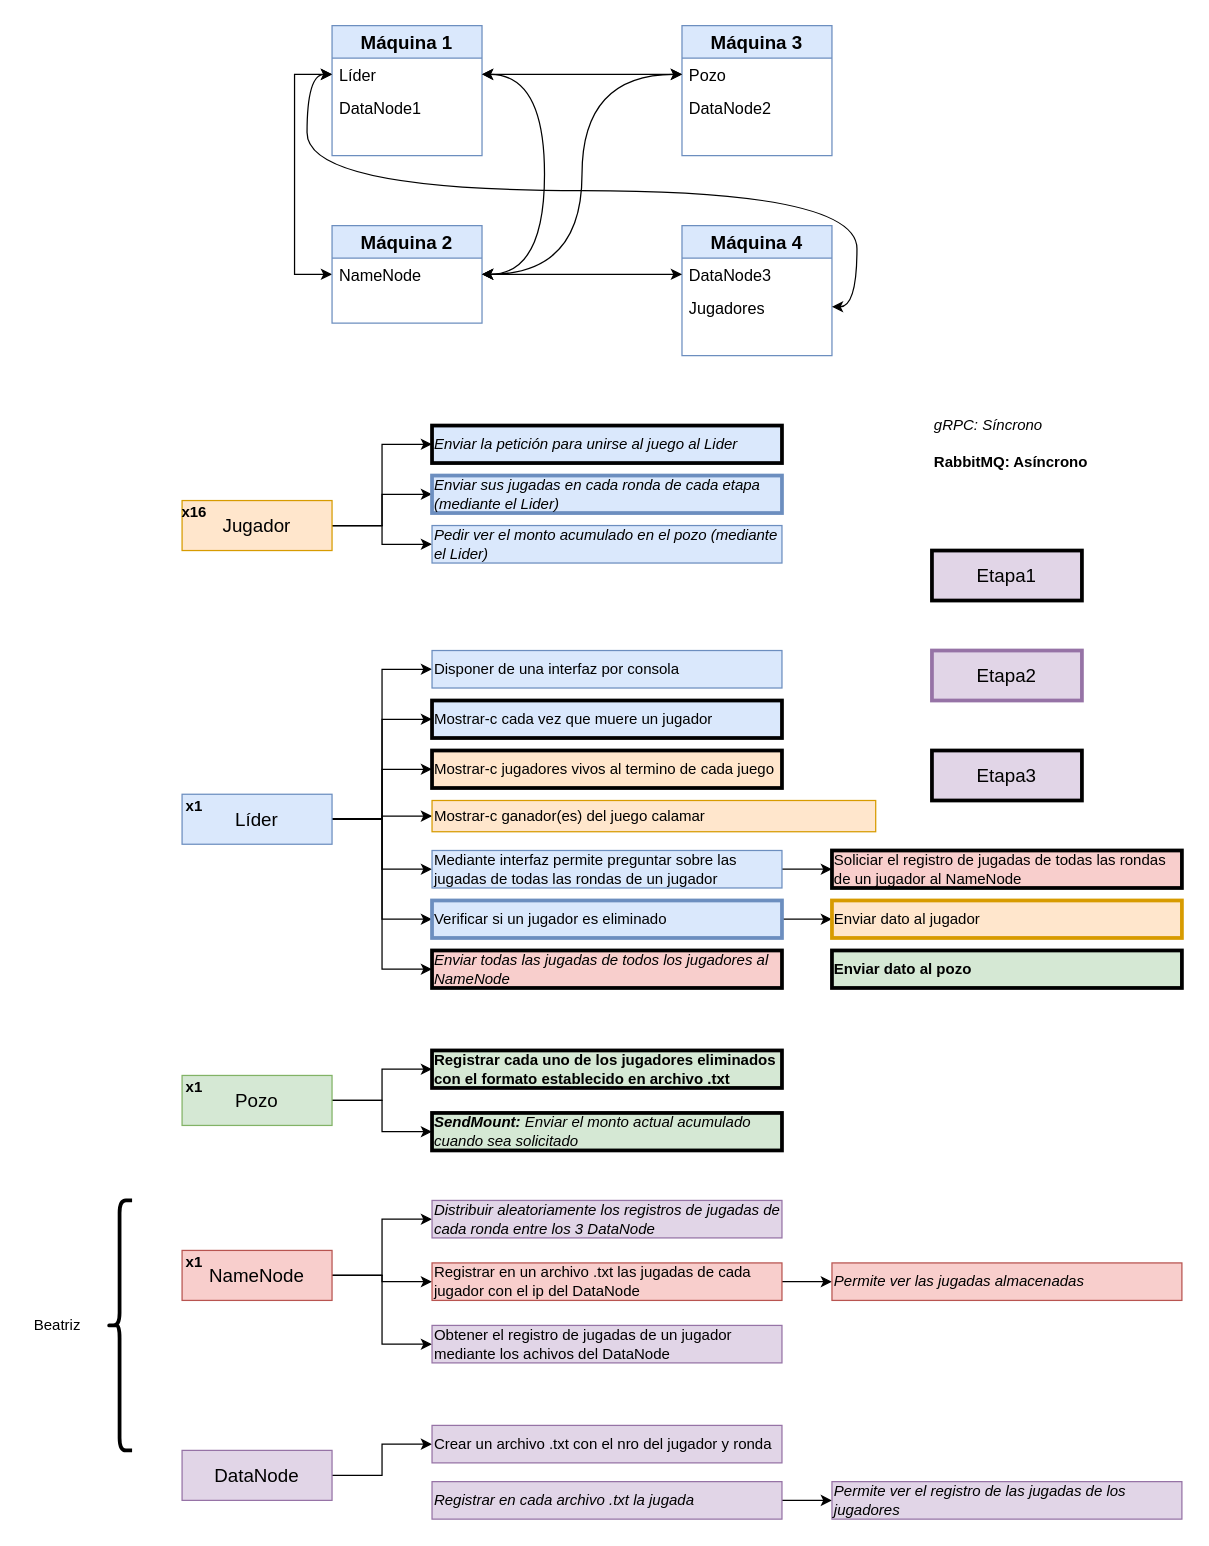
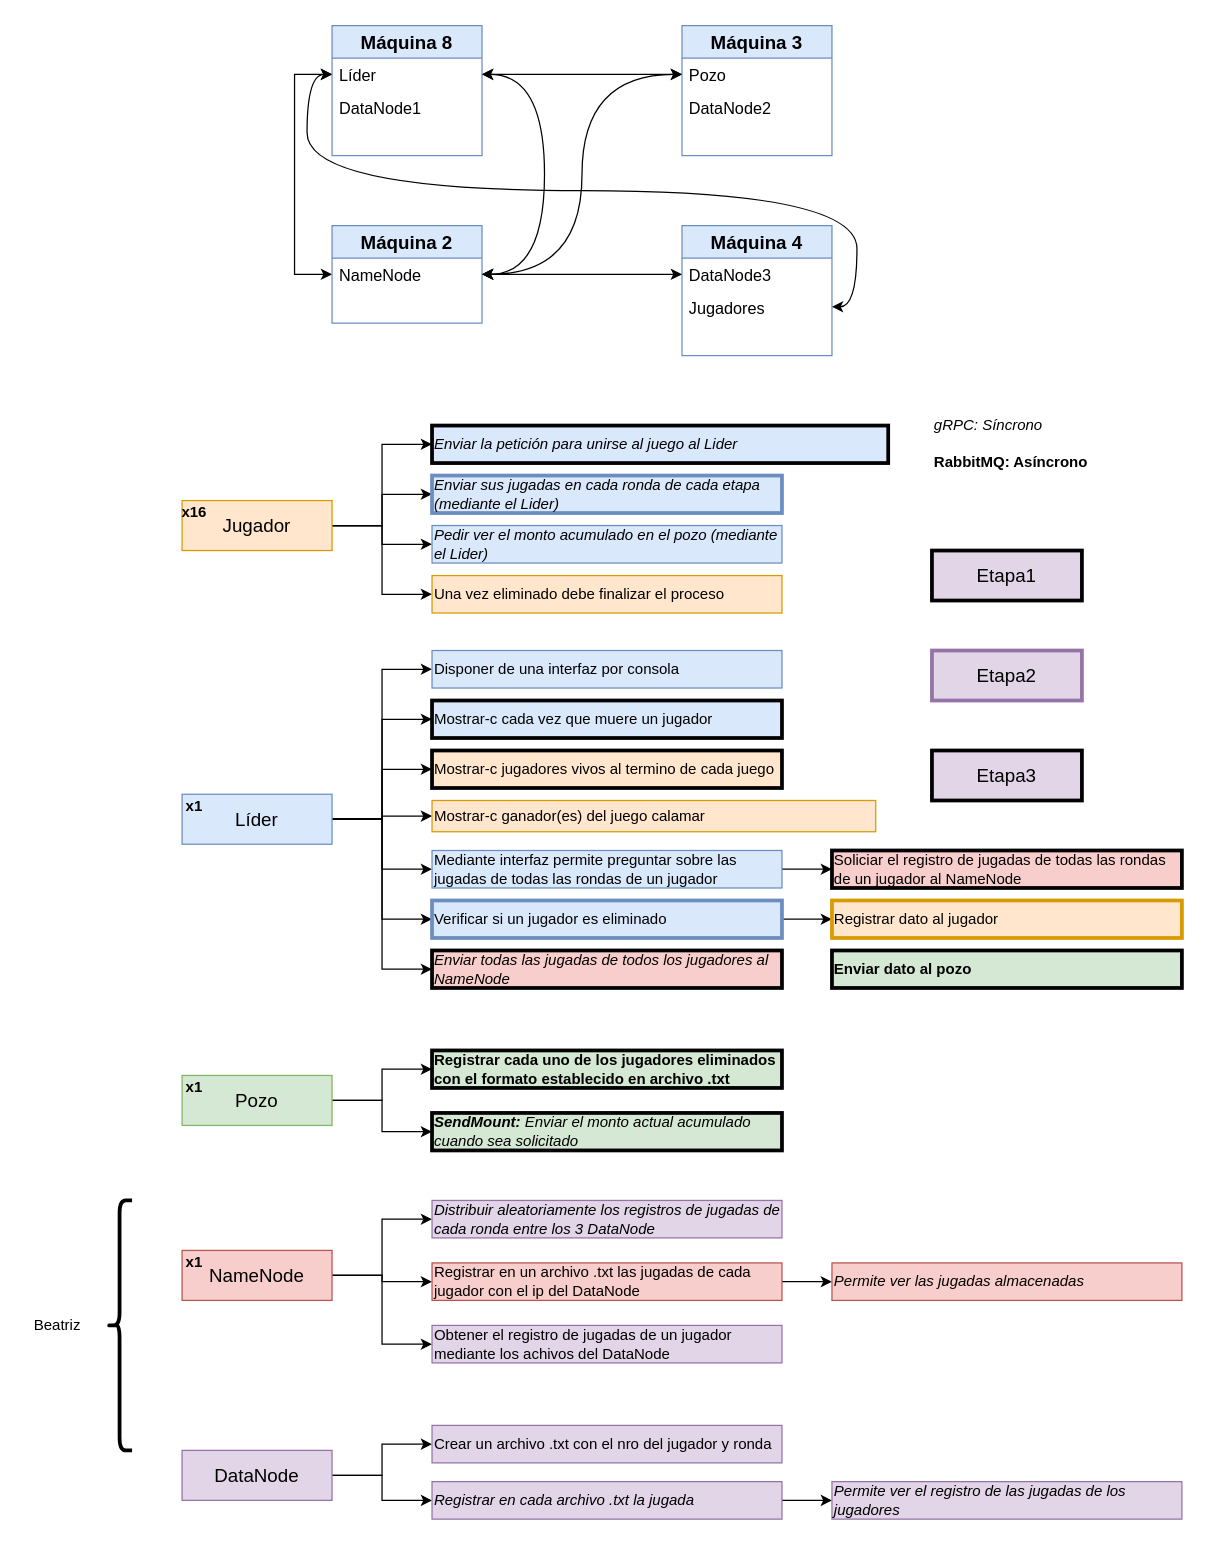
node "Máquina 1": label "Máquina 1" -> "Máquina 8"
node "Enviar la petición para unirse al juego al Lider": size 350x38 -> 456x38
edge "Jugador" -> "Una vez eliminado debe finalizar el proceso": added
node "Una vez eliminado debe finalizar el proceso": added
node "Enviar dato al jugador": label "Enviar dato al jugador" -> "Registrar dato al jugador"
edge "DataNode" -> "Registrar en cada archivo .txt la jugada": added
